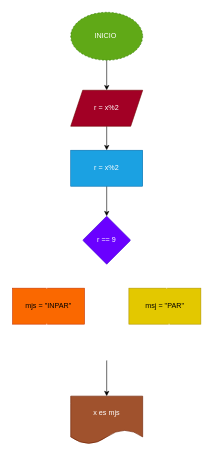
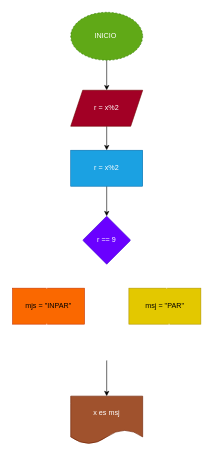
node "x es mjs": label "x es mjs" -> "x es msj"
